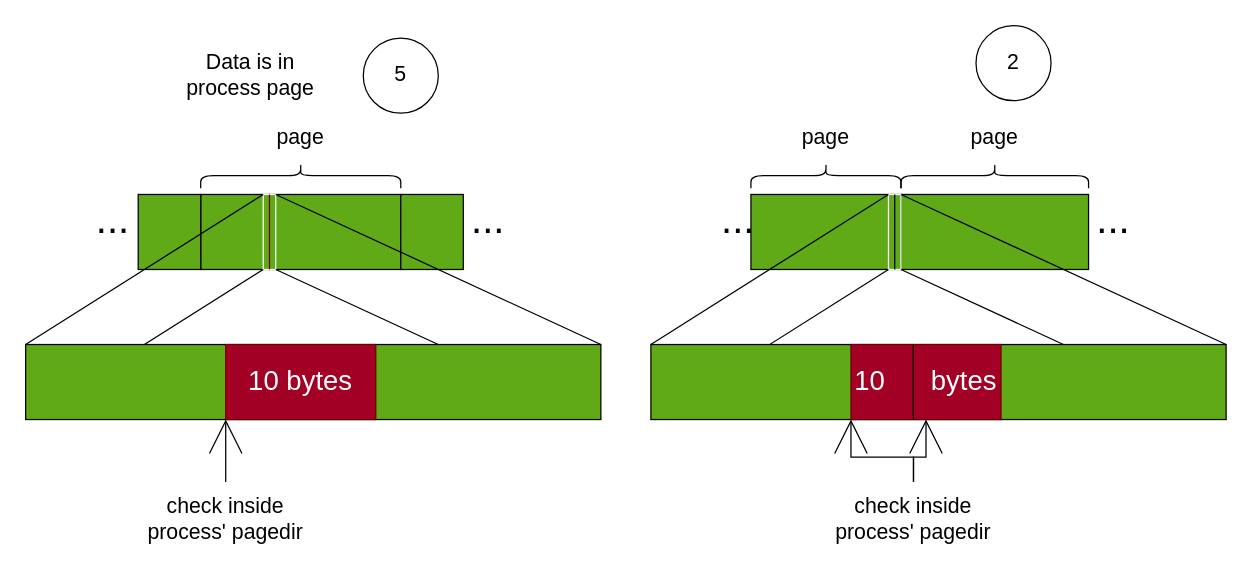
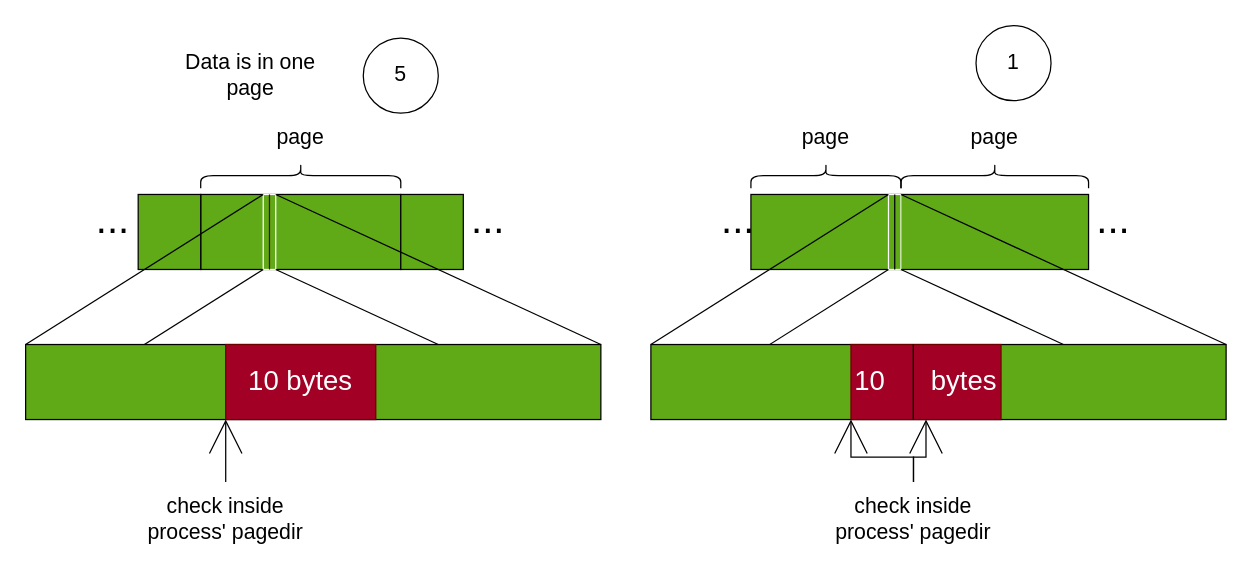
node "2": label "2" -> "1"
node "Data is in process page": label "Data is in process page" -> "Data is in one page"
